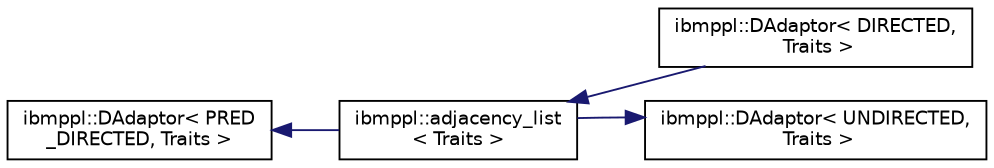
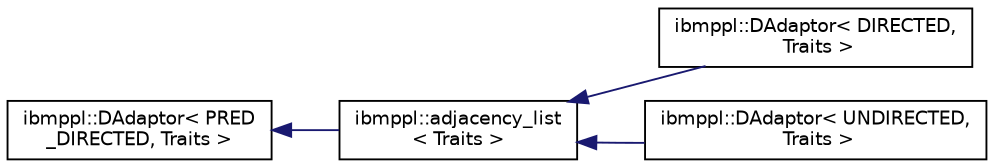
edge "ibmppl::adjacency_list < Traits >" -> "ibmppl::DAdaptor< UNDIRECTED, Traits >": reversed
